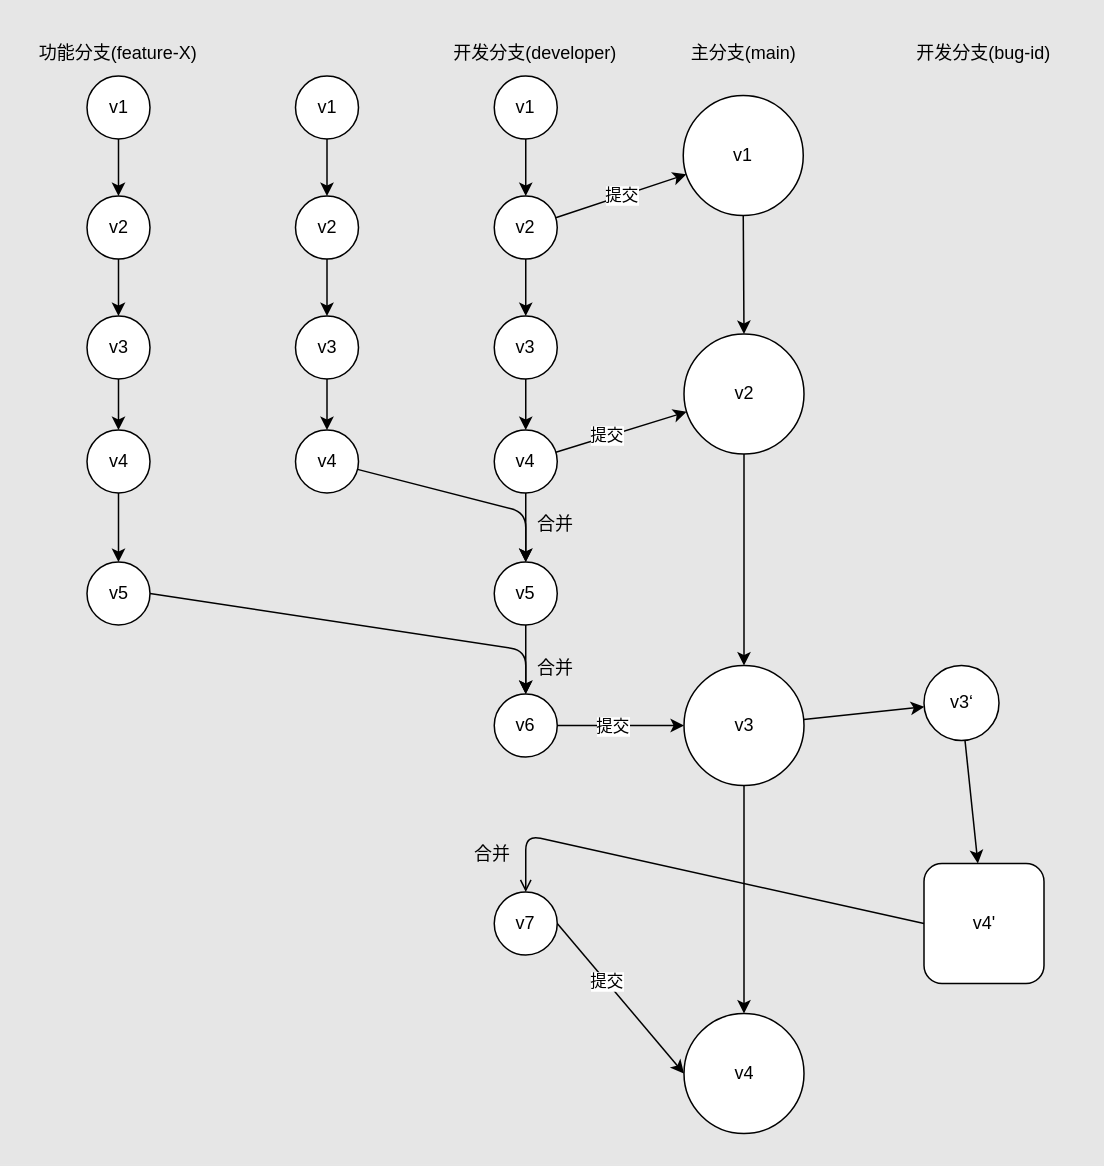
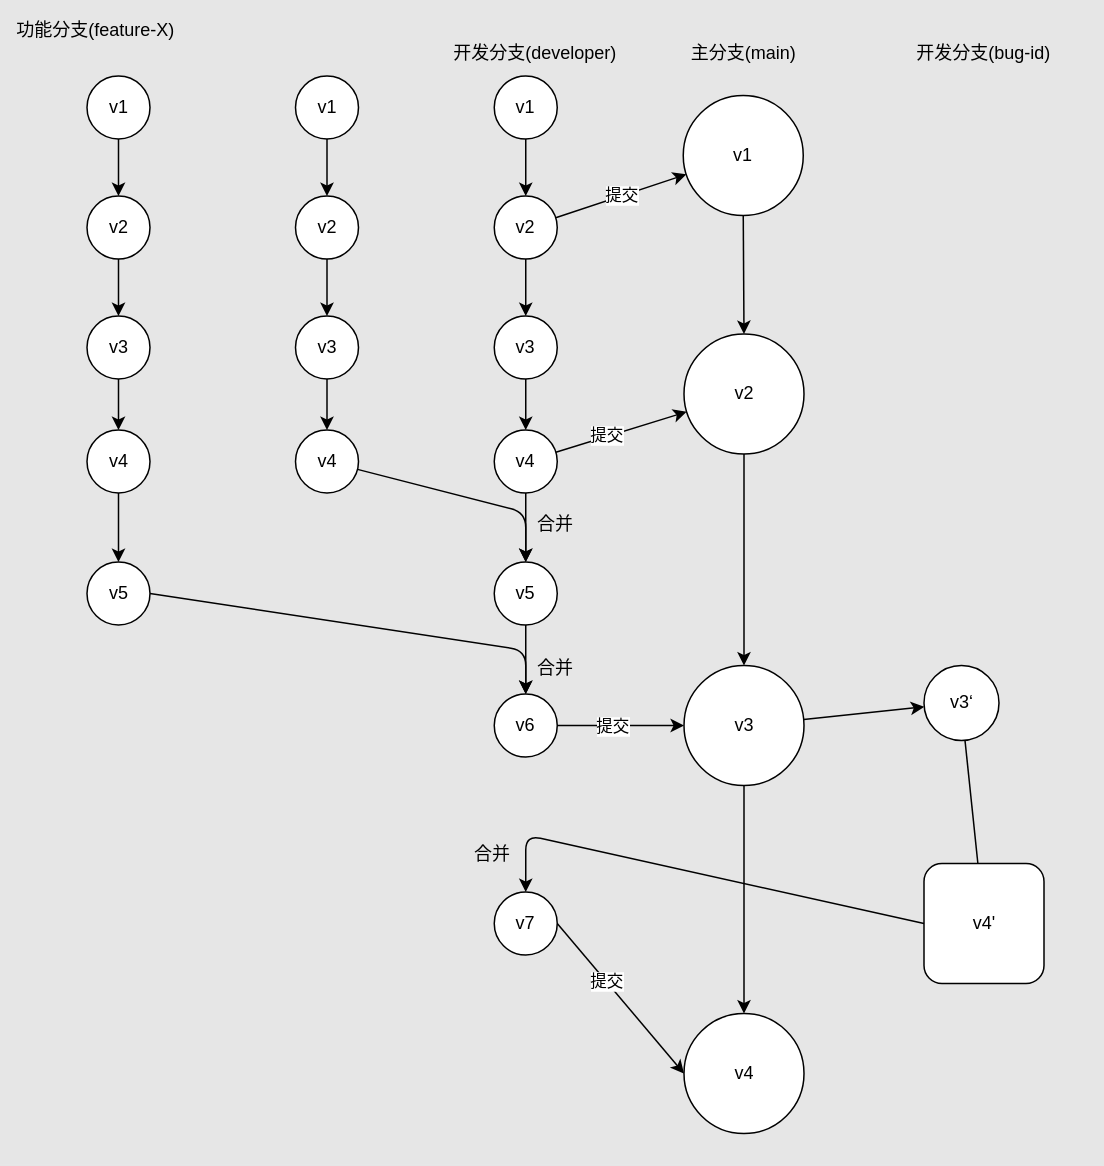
node "功能分支(feature-X)": moved (119, 53) -> (96, 31)
edge "v3‘" -> "v4'": arrowhead classic -> none
edge "v4'" -> "v7": arrowhead open -> classic
